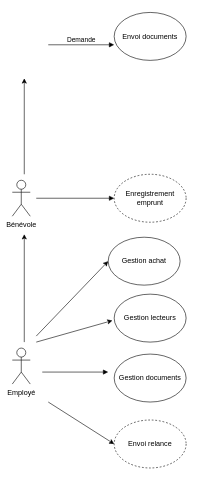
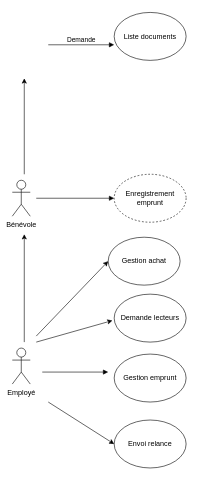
node "Envoi documents": label "Envoi documents" -> "Liste documents"
node "Gestion lecteurs": label "Gestion lecteurs" -> "Demande lecteurs"
node "Gestion documents": label "Gestion documents" -> "Gestion emprunt"
node "Envoi relance": style dashed -> solid
